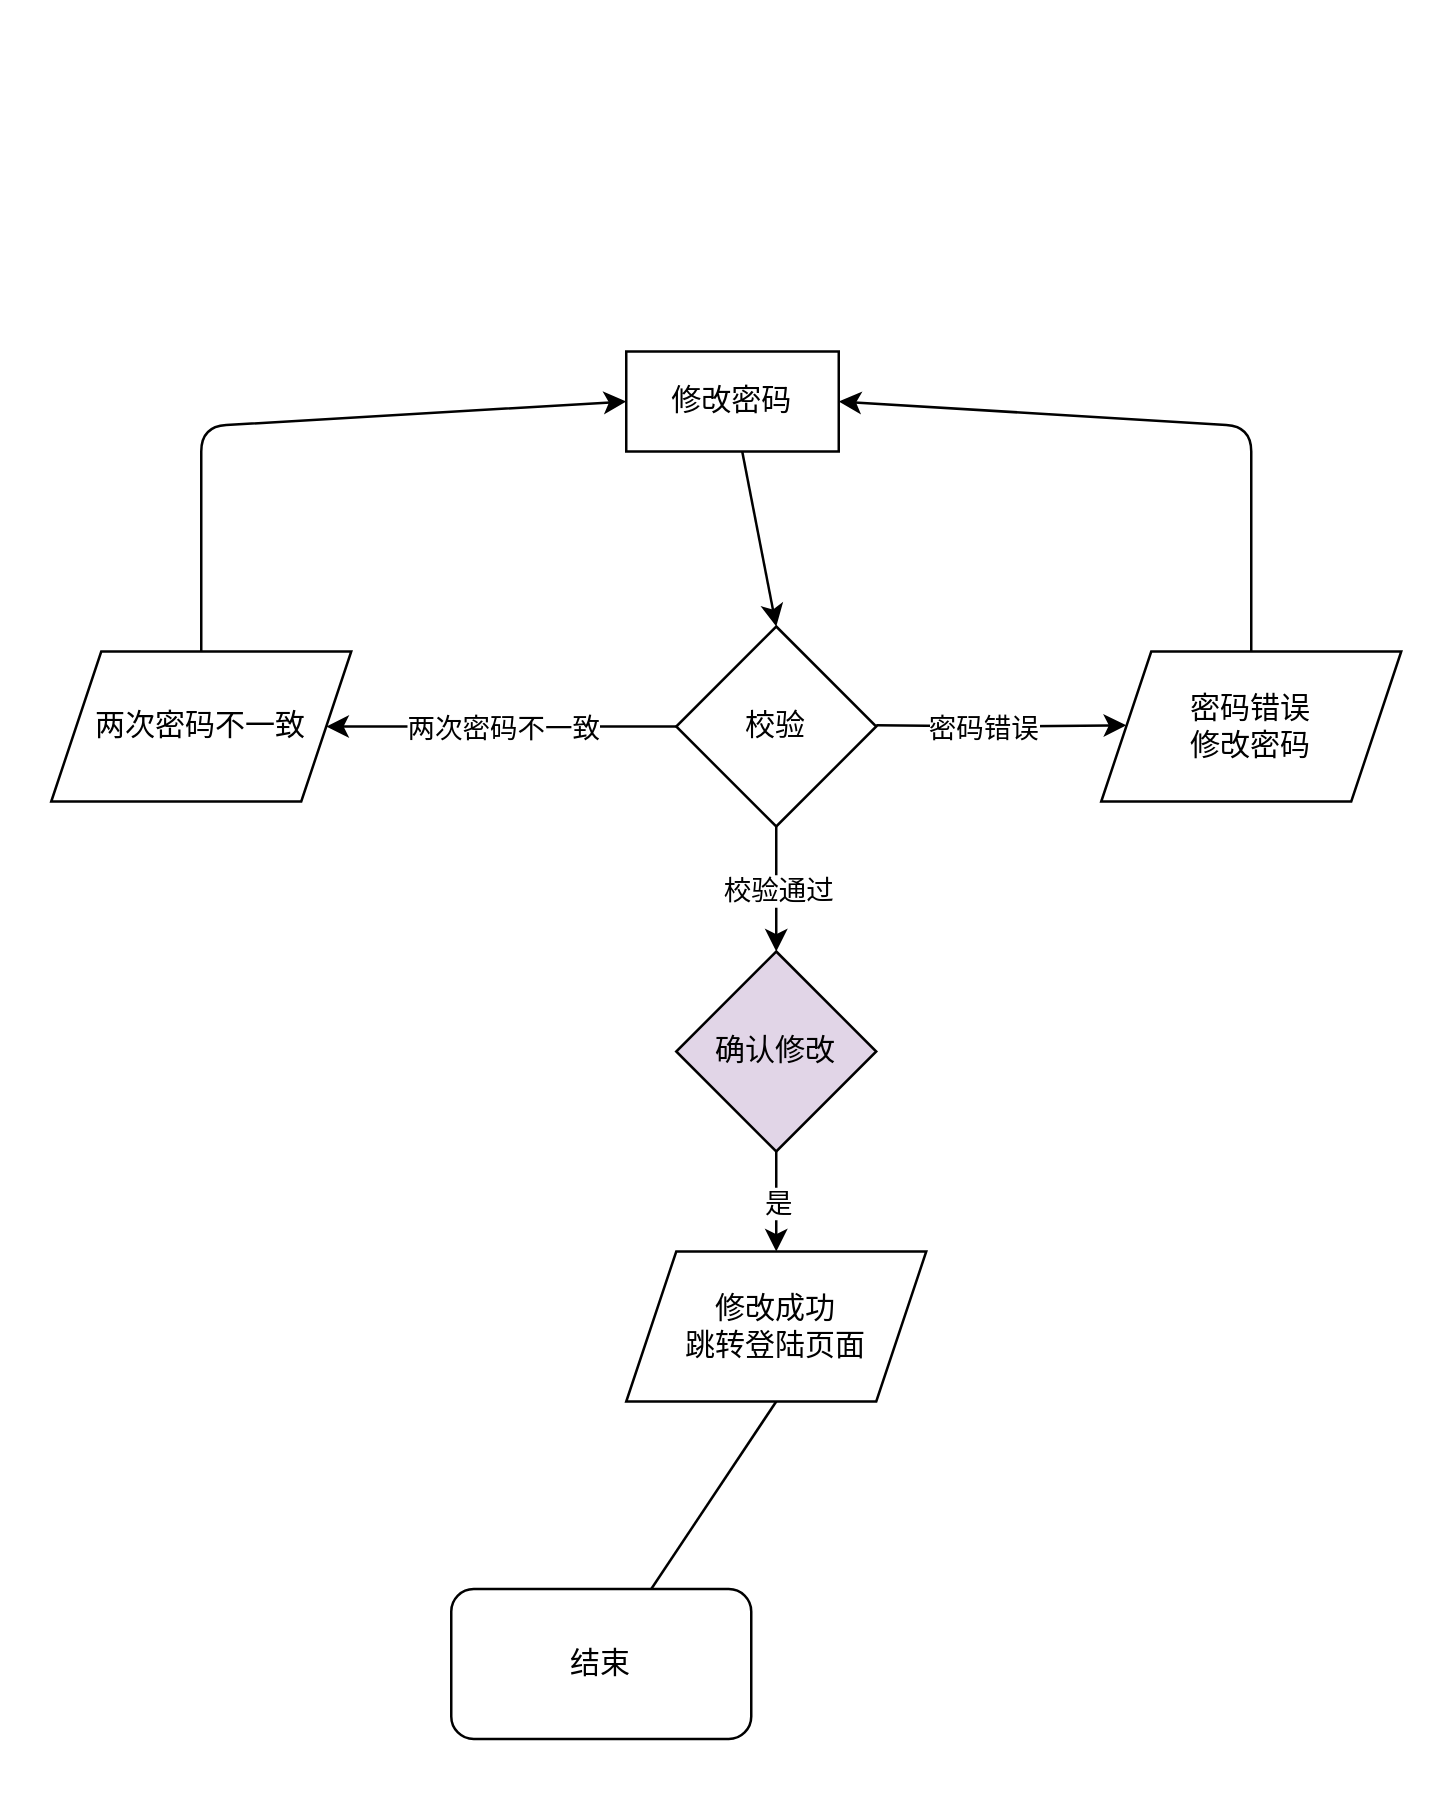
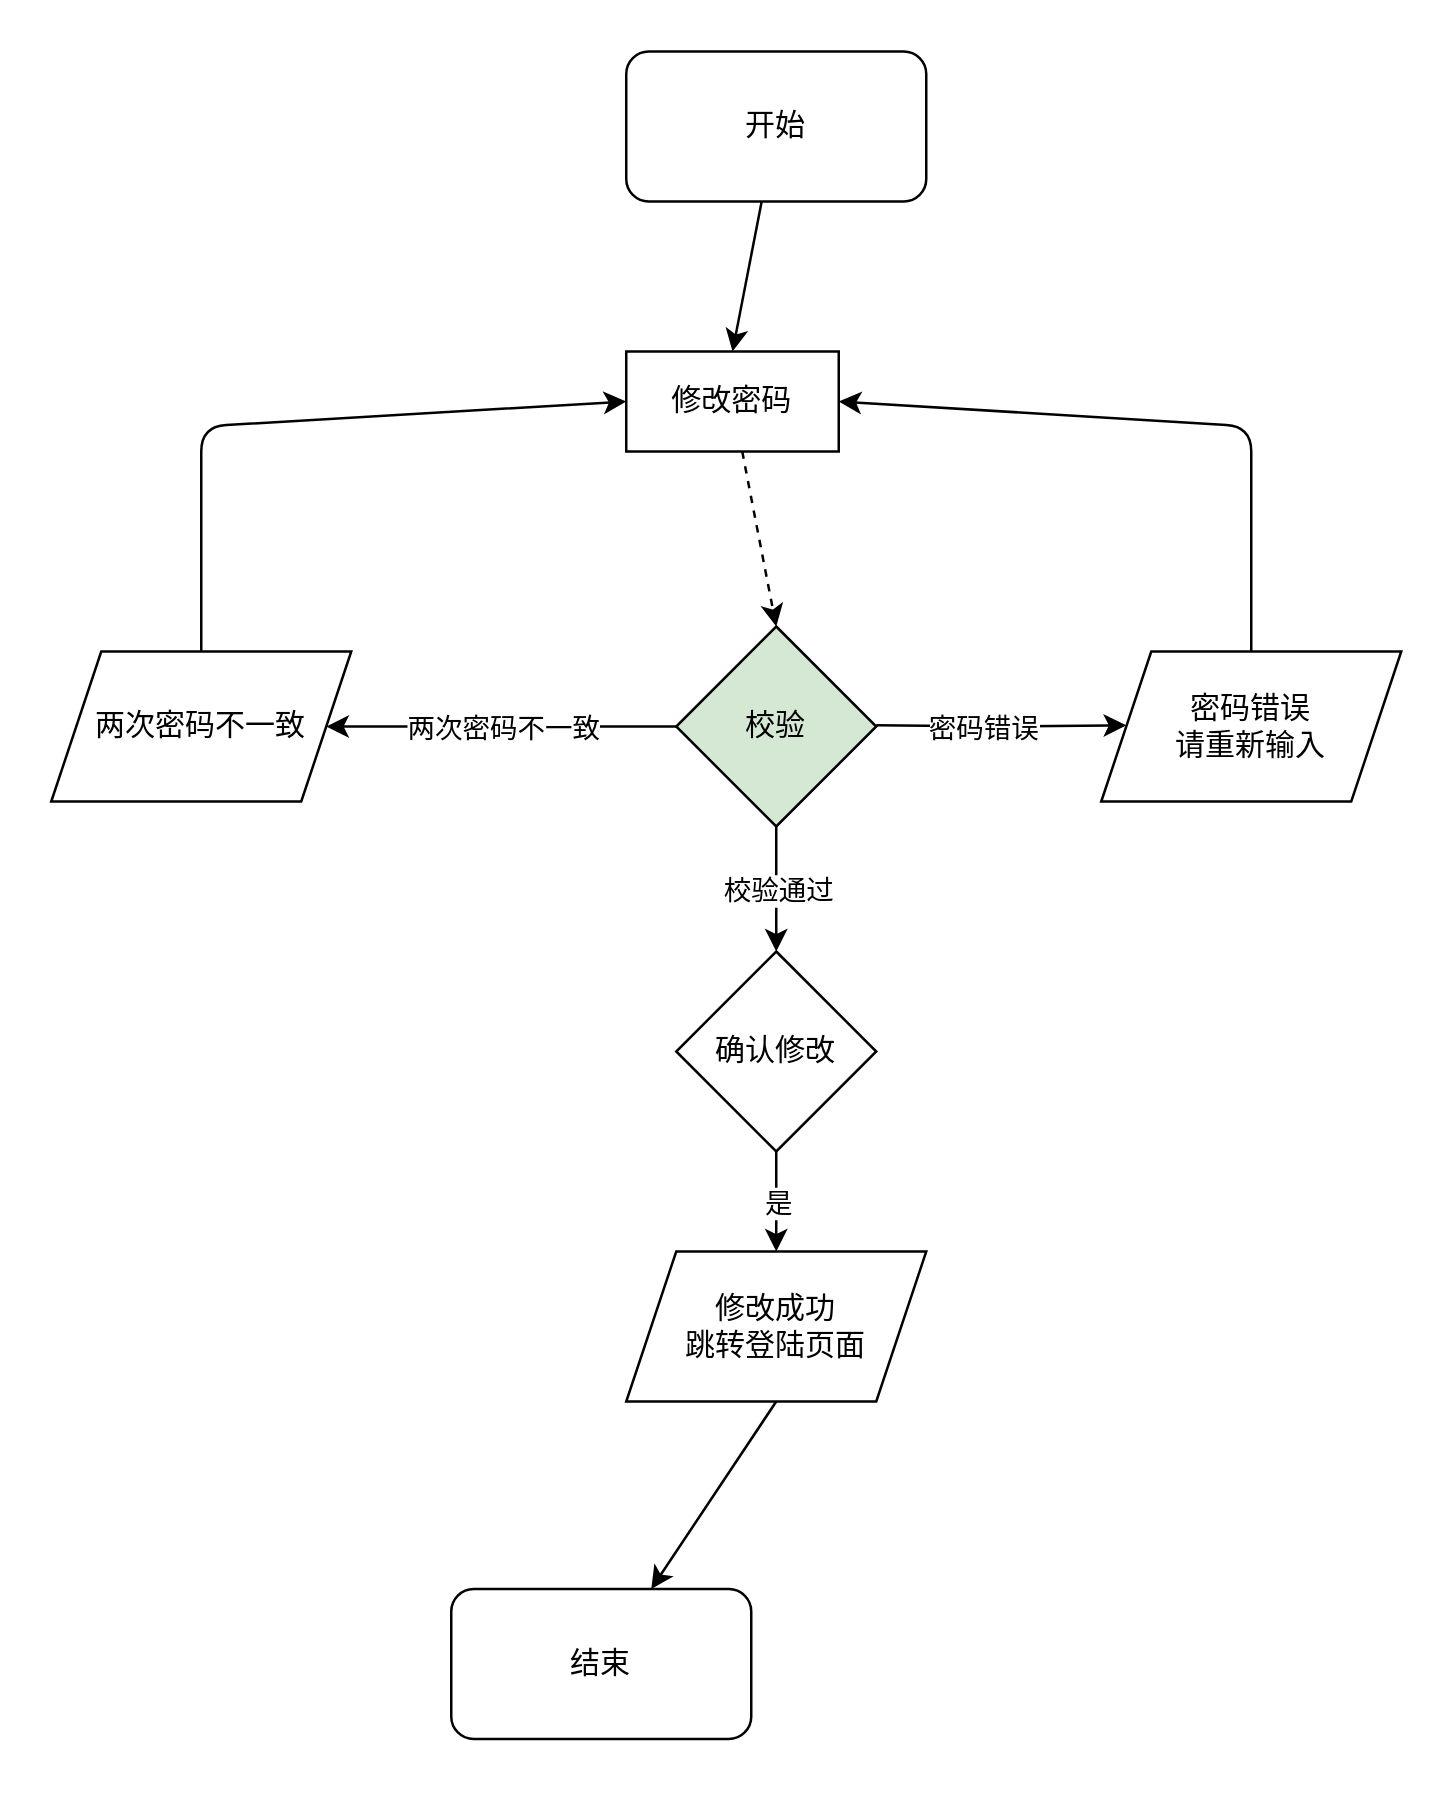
node "开始": added
edge "开始" -> "修改密码": added
edge "修改密码" -> "校验": style solid -> dashed
node "校验": fillcolor #ffffff -> #d5e8d4
node "密码错误 修改密码": label "密码错误 修改密码" -> "密码错误 请重新输入"
node "确认修改": fillcolor #e1d5e7 -> #ffffff
edge "修改成功 跳转登陆页面" -- "结束": arrowhead none -> classic
